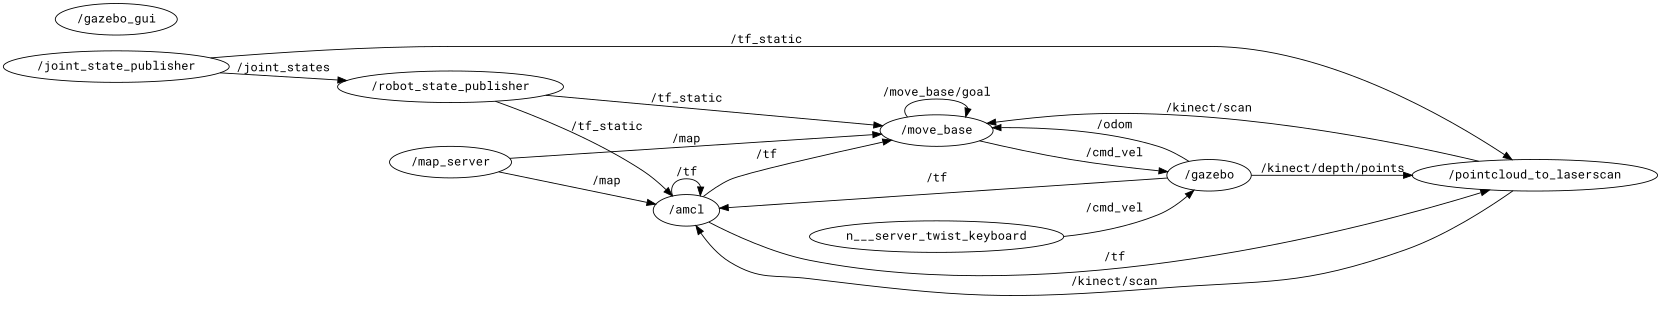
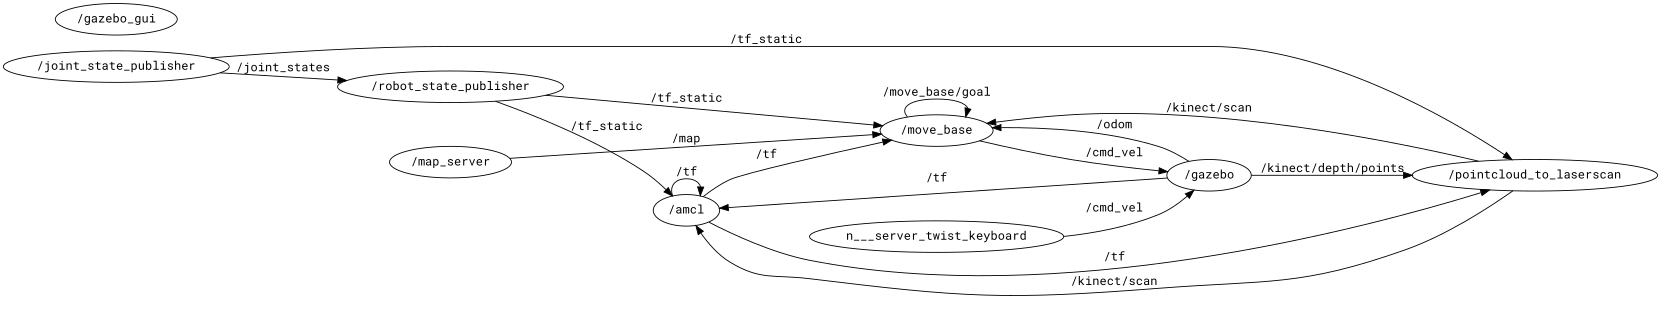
edge "/map_server" -> "/amcl": removed, label "/map"
